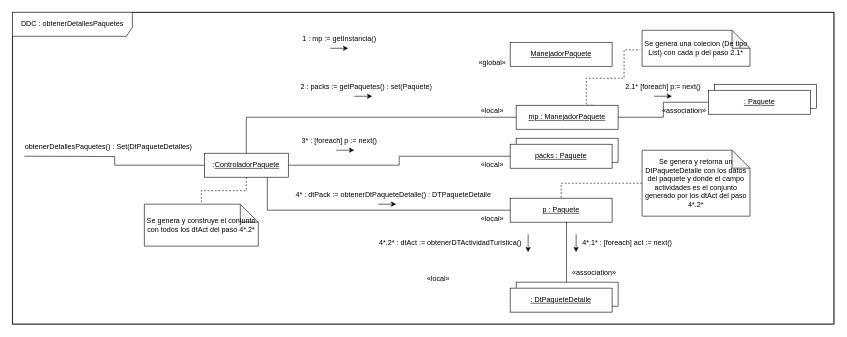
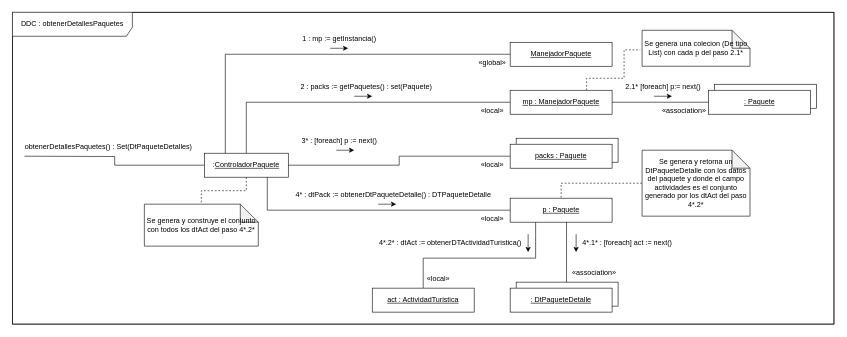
edge "ManejadorPaquete" -- ":ControladorPaquete": added
node "mp : ManejadorPaquete": moved (567, 117) -> (561, 102)
edge "p : Paquete" -- "act : ActividadTuristica": added
node "act : ActividadTuristica": added
